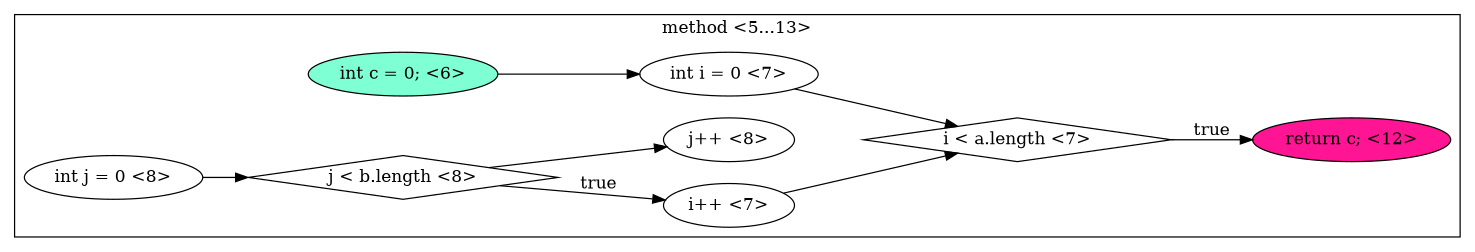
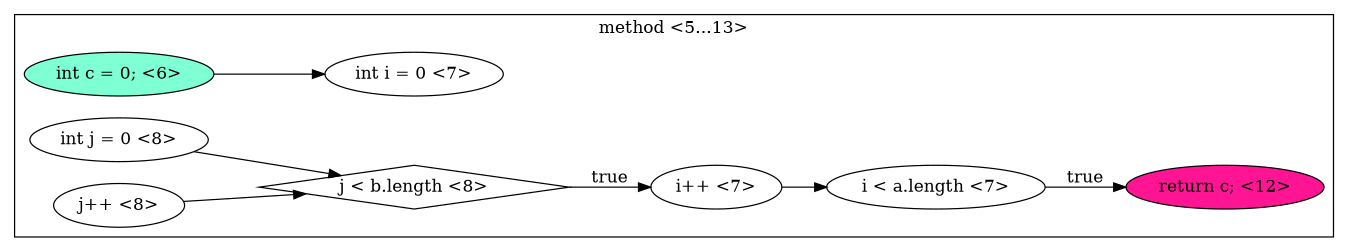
edge "int i = 0 <7>" -> "i < a.length <7>": removed
node "i < a.length <7>": shape diamond -> ellipse
edge "j < b.length <8>" -> "j++ <8>": reversed
